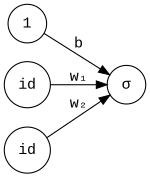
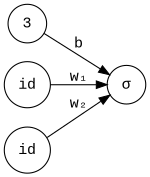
node "1": label "1" -> "3"
